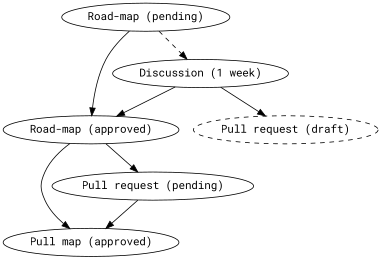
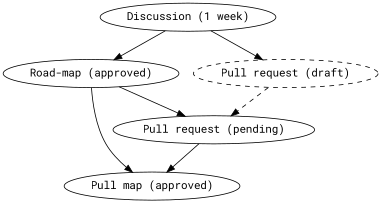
node "Road-map (pending)": removed
edge "Pull request (draft)" -> "Pull request (pending)": added
